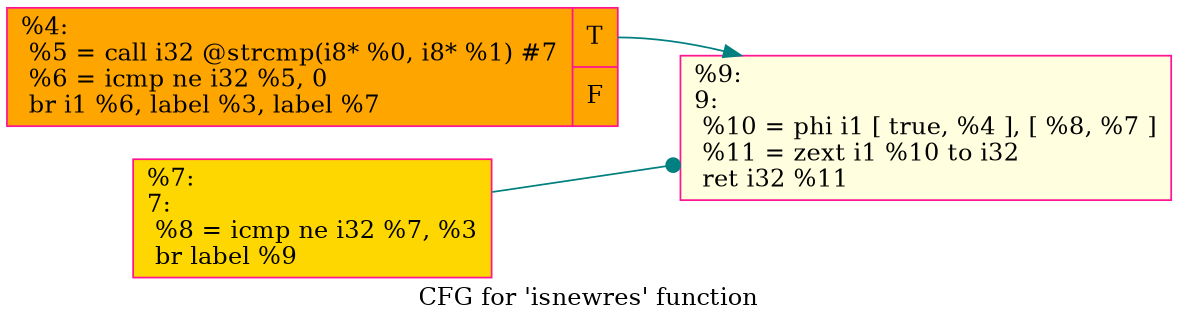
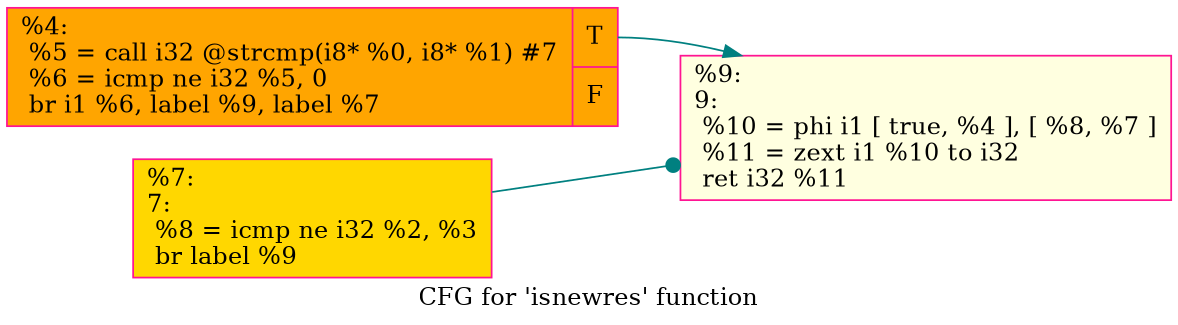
node "%4:": text "br i1 %6, label %3, label %7" -> "br i1 %6, label %9, label %7"
node "%7:": text "%8 = icmp ne i32 %7, %3" -> "%8 = icmp ne i32 %2, %3"
